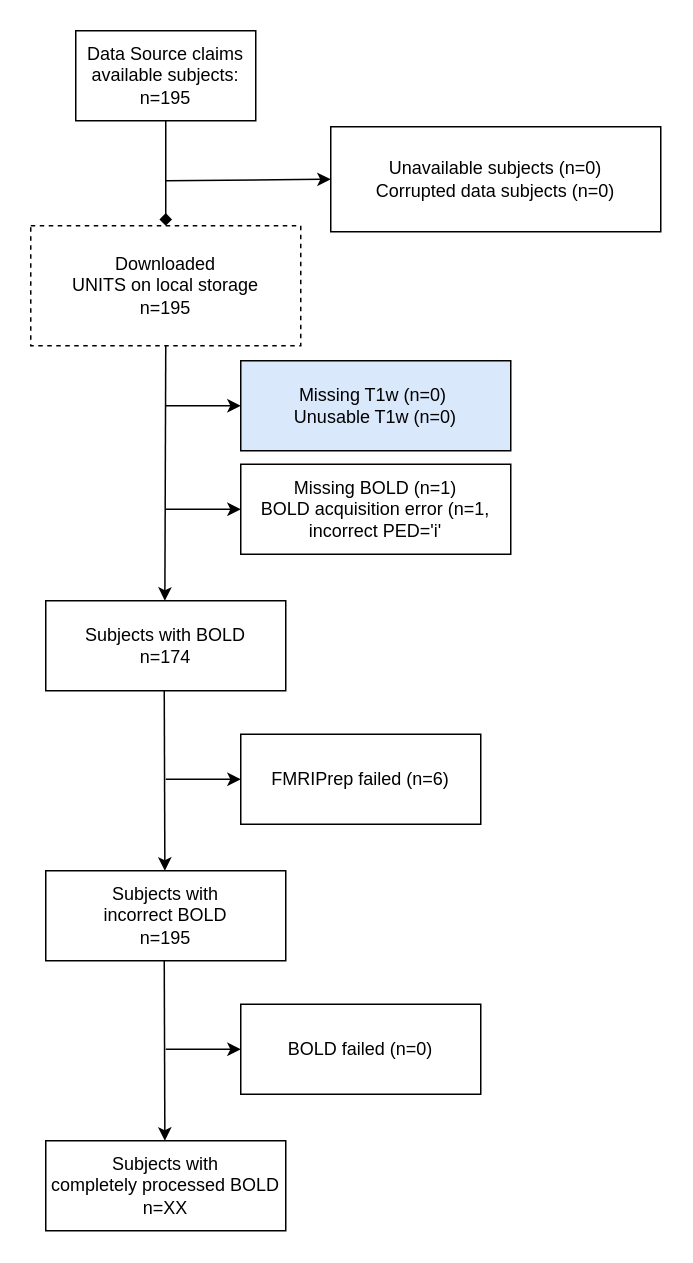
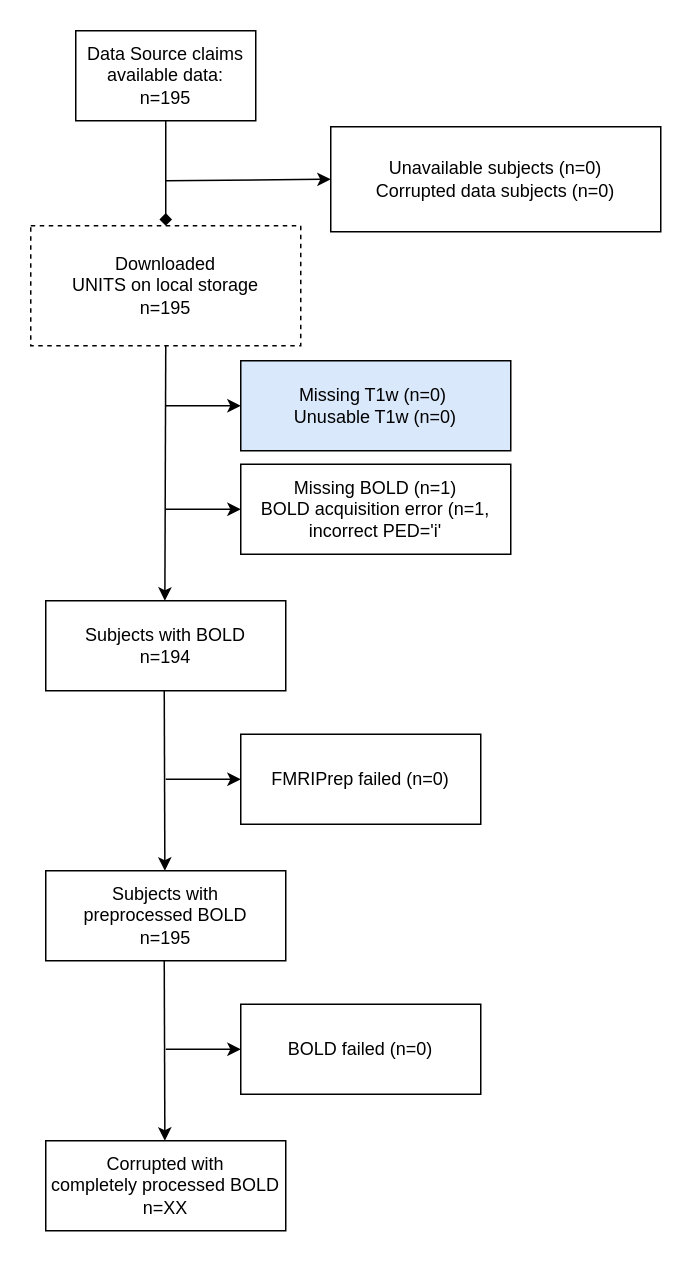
node "Data Source claims available subjects: n=195": label "Data Source claims available subjects: n=195" -> "Data Source claims available data: n=195"
node "Subjects with BOLD n=174": label "Subjects with BOLD n=174" -> "Subjects with BOLD n=194"
node "FMRIPrep failed (n=6)": label "FMRIPrep failed (n=6)" -> "FMRIPrep failed (n=0)"
node "Subjects with incorrect BOLD n=195": label "Subjects with incorrect BOLD n=195" -> "Subjects with preprocessed BOLD n=195"
node "Subjects with completely processed BOLD n=XX": label "Subjects with completely processed BOLD n=XX" -> "Corrupted with completely processed BOLD n=XX"
